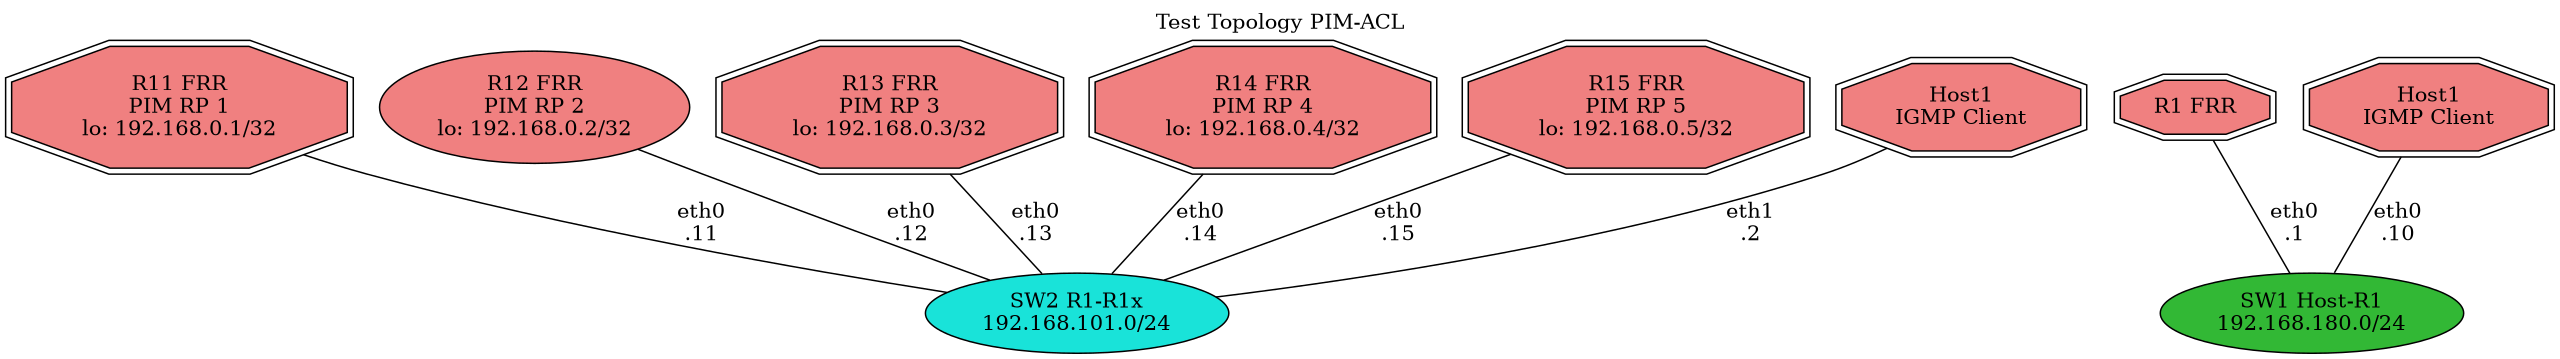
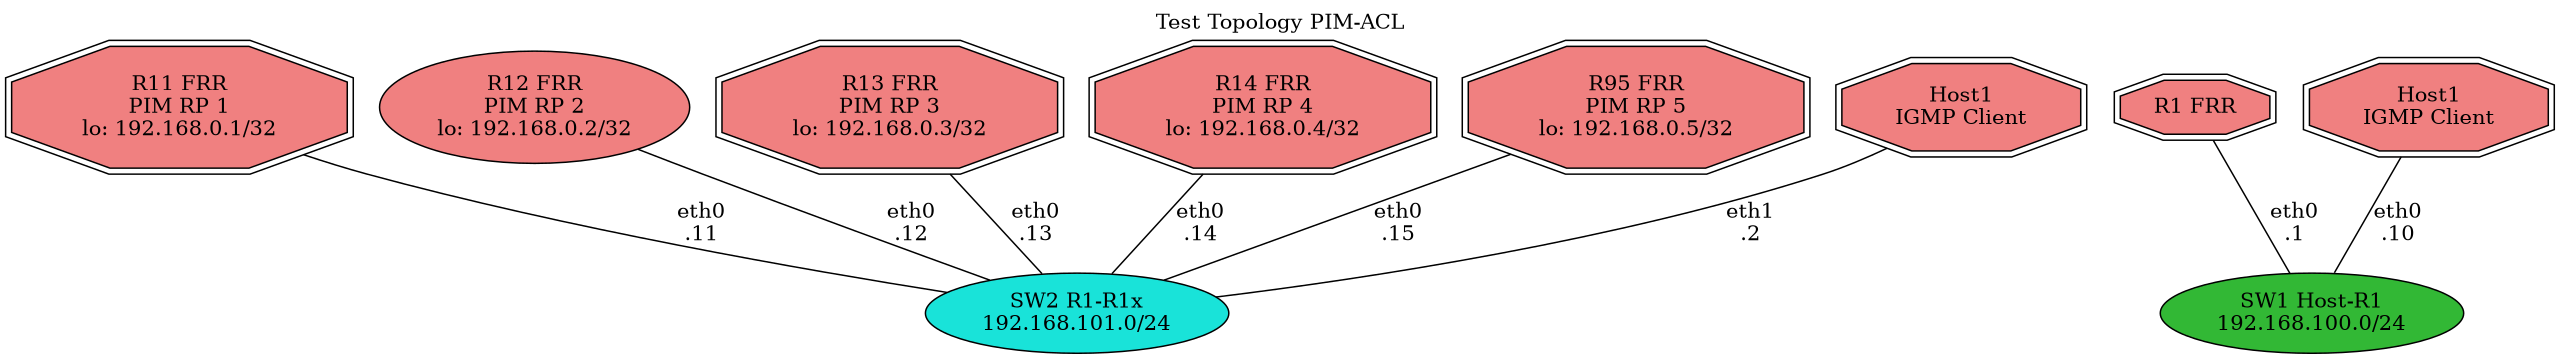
node "R15 FRR PIM RP 5 lo: 192.168.0.5/32": label "R15 FRR PIM RP 5 lo: 192.168.0.5/32" -> "R95 FRR PIM RP 5 lo: 192.168.0.5/32"
node "SW1 Host-R1 192.168.180.0/24": label "SW1 Host-R1 192.168.180.0/24" -> "SW1 Host-R1 192.168.100.0/24"
